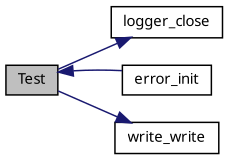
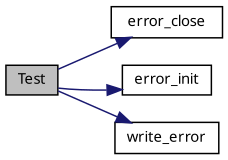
node "logger_close": label "logger_close" -> "error_close"
edge "error_init" -> "Test": reversed
node "write_write": label "write_write" -> "write_error"
